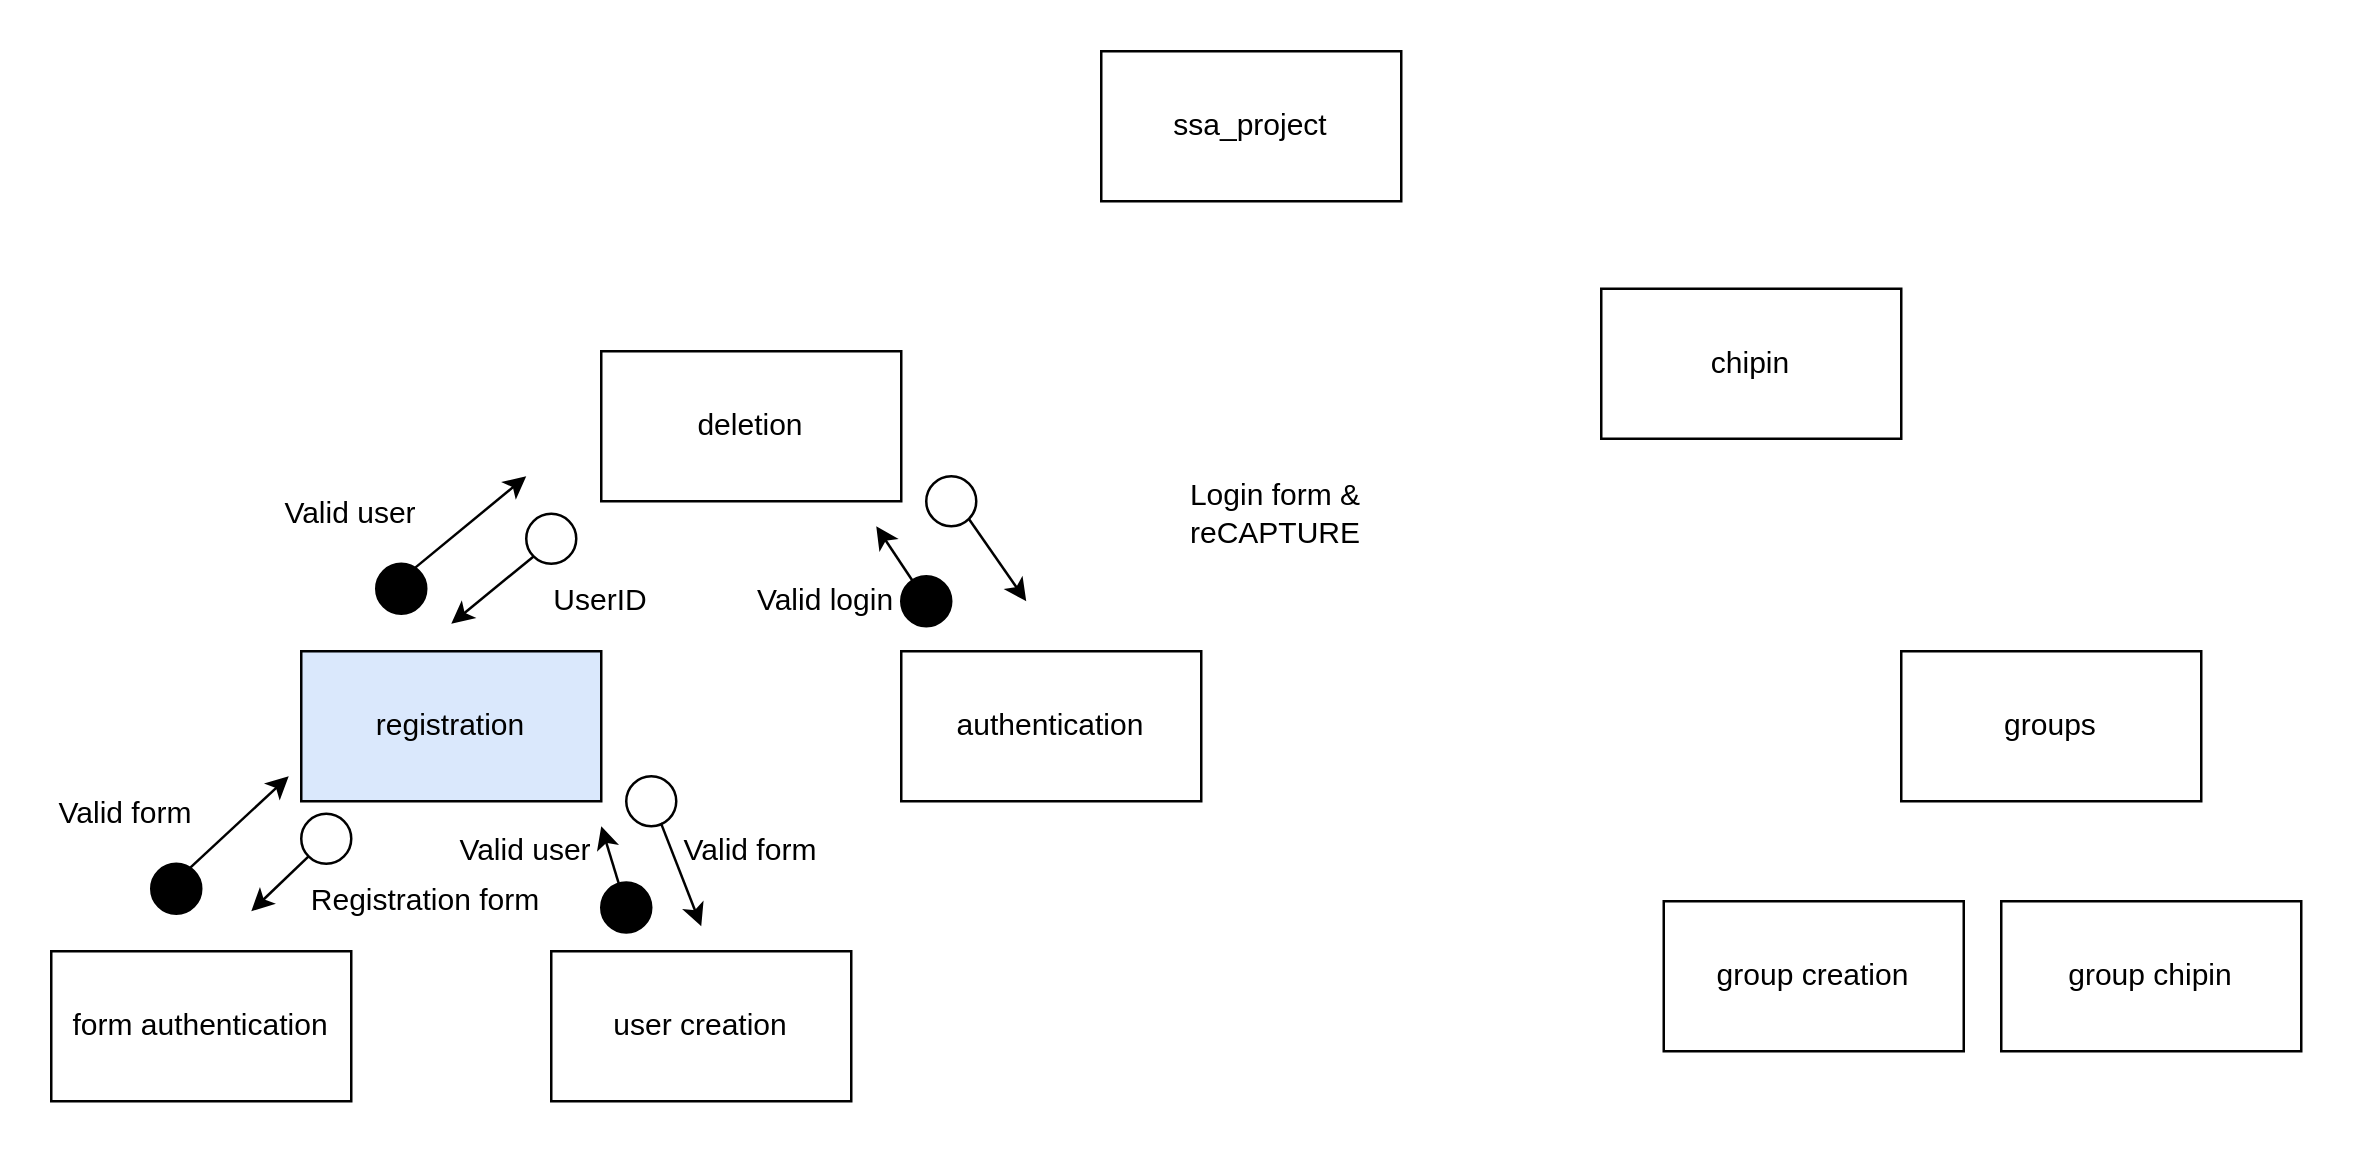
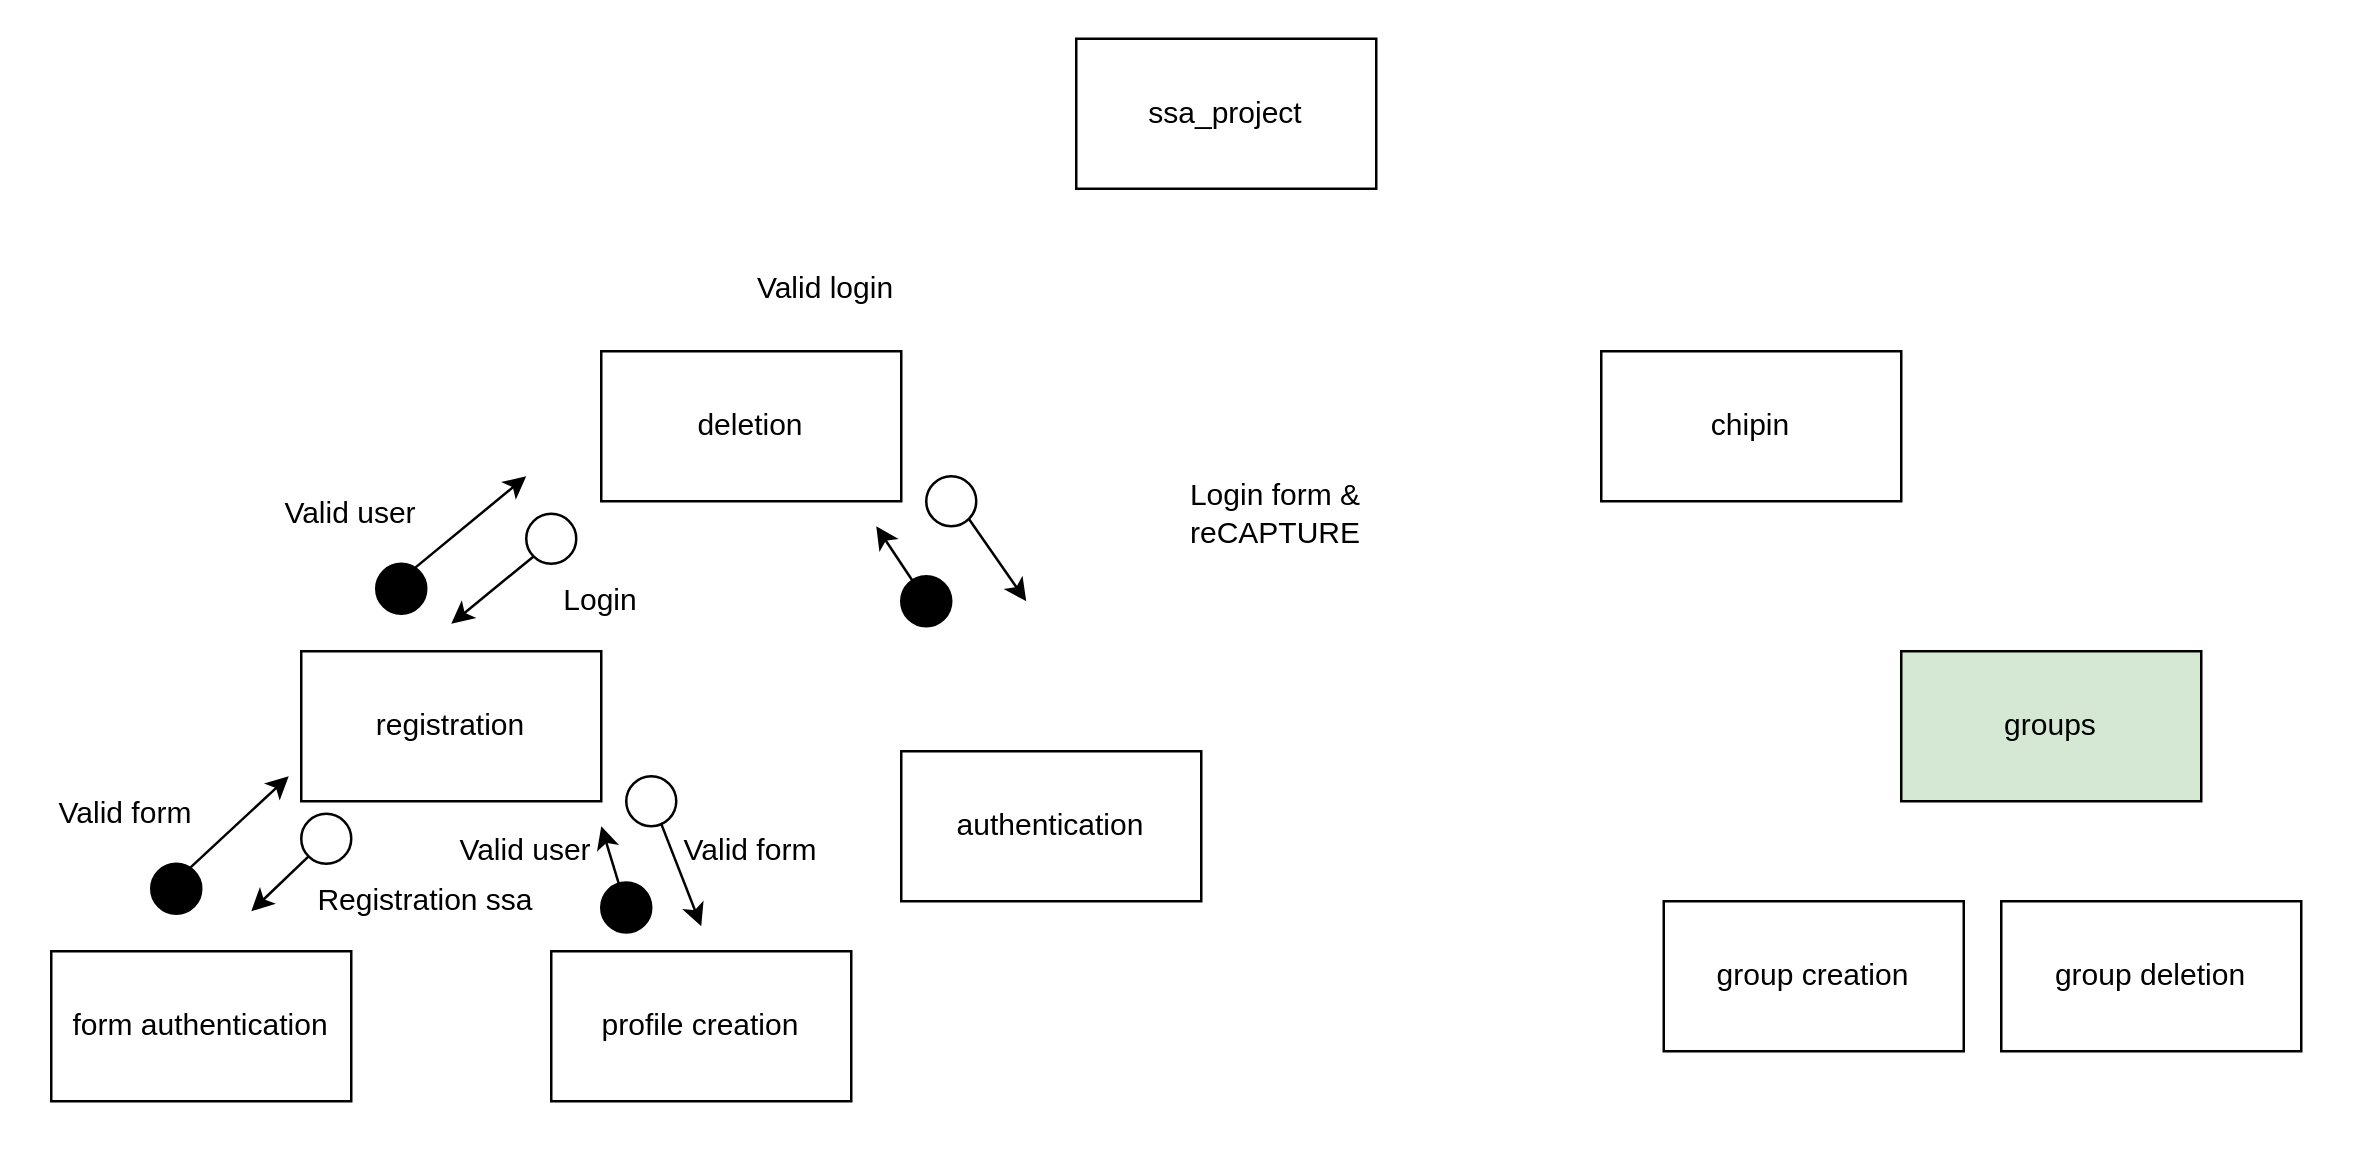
node "ssa_project": moved (1251, 126) -> (1226, 114)
node "chipin": moved (1751, 364) -> (1751, 426)
node "UserID": label "UserID" -> "Login"
node "Valid login": moved (826, 601) -> (826, 289)
node "registration": fillcolor #dae8fc -> #ffffff
node "authentication": moved (1051, 726) -> (1051, 826)
node "groups": fillcolor #ffffff -> #d5e8d4
node "Registration form": label "Registration form" -> "Registration ssa"
node "group chipin": label "group chipin" -> "group deletion"
node "user creation": label "user creation" -> "profile creation"
